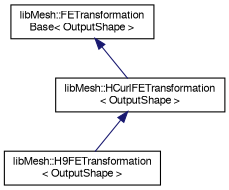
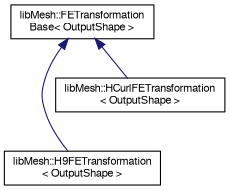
edge "libMesh::H9FETransformation < OutputShape >" -> "libMesh::HCurlFETransformation < OutputShape >": now "libMesh::H9FETransformation < OutputShape >" -> "libMesh::FETransformation Base< OutputShape >"
